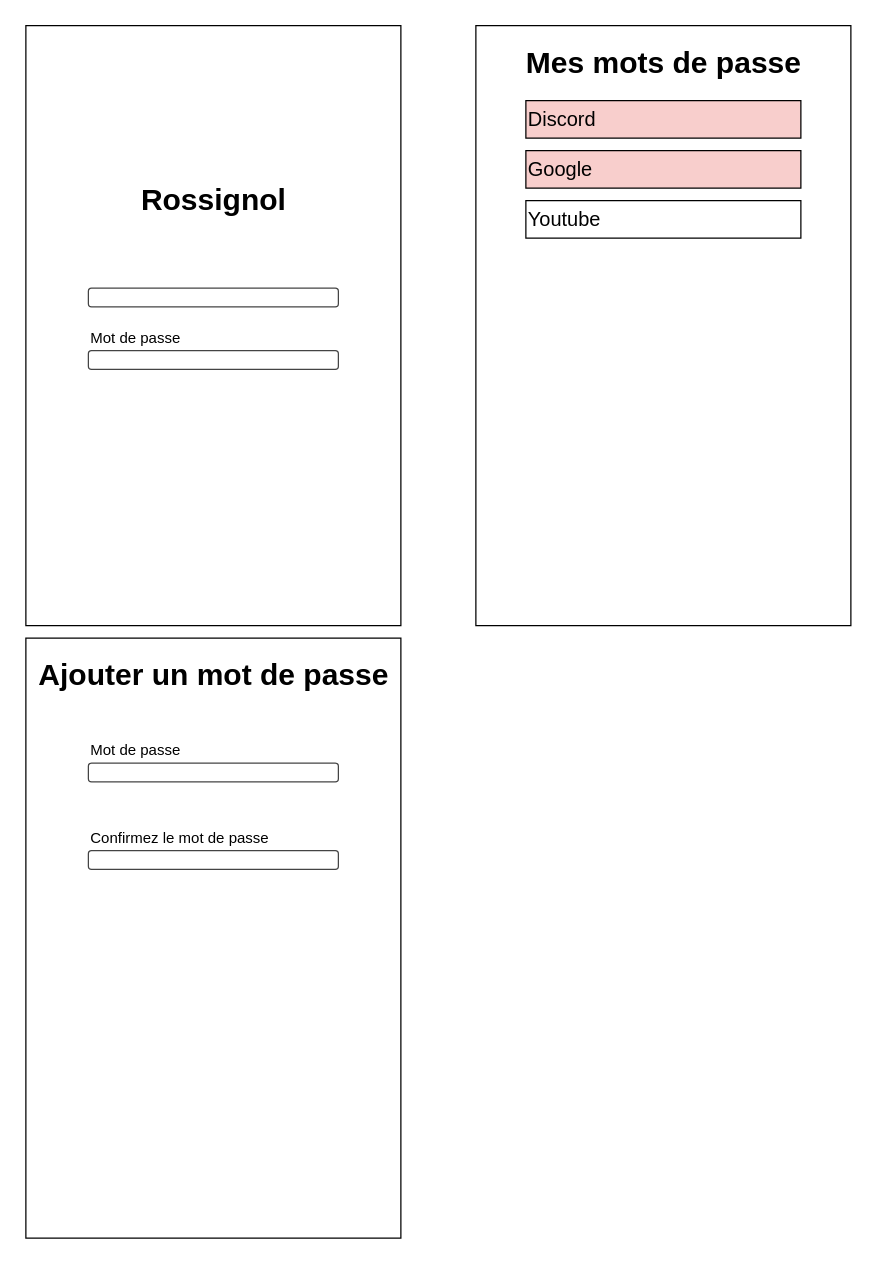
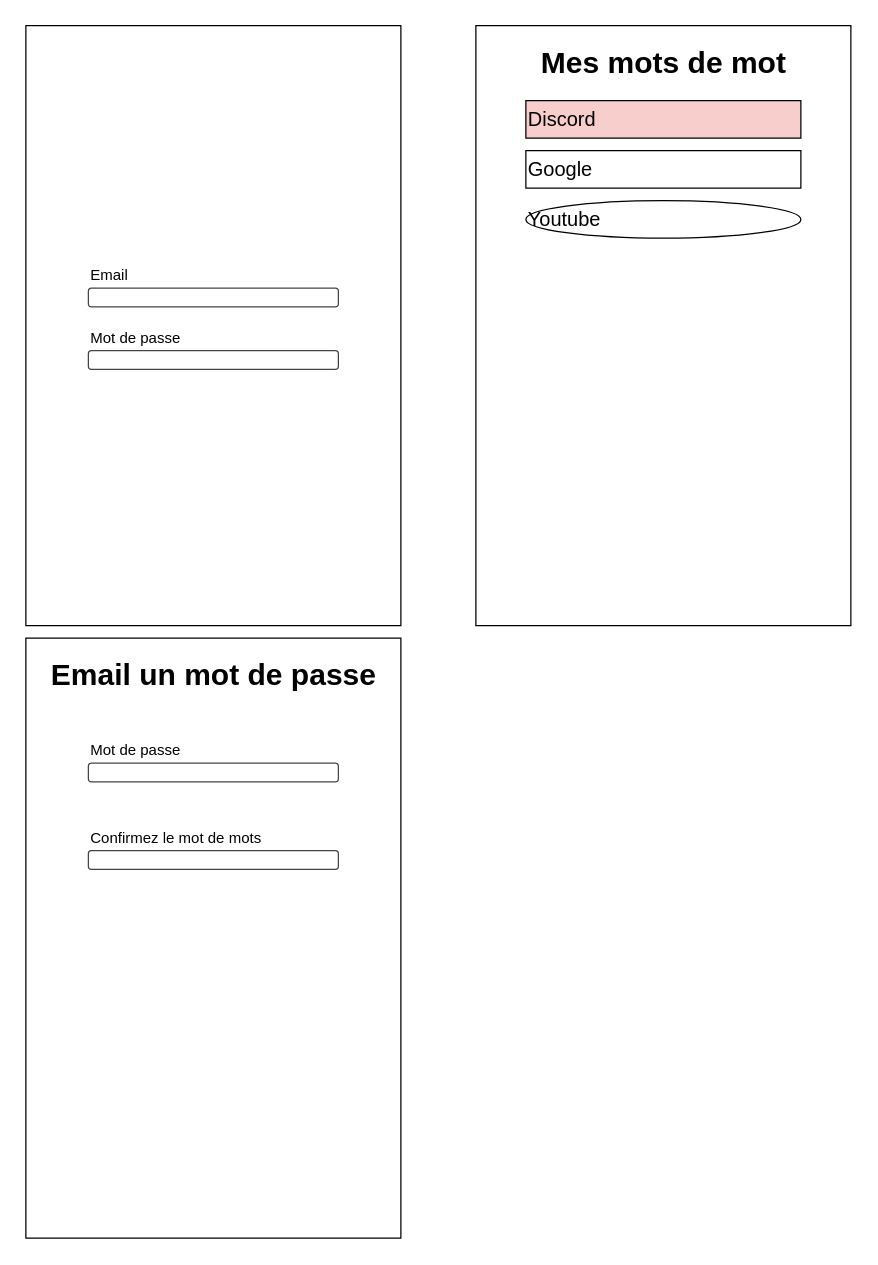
node "Mes mots de passe": label "Mes mots de passe" -> "Mes mots de mot"
node "Google": fillcolor #f8cecc -> #ffffff
node "Rossignol": removed
node "Youtube": shape rectangle -> ellipse
node "Email": added
node "Ajouter un mot de passe": label "Ajouter un mot de passe" -> "Email un mot de passe"
node "Confirmez le mot de passe": label "Confirmez le mot de passe" -> "Confirmez le mot de mots"
